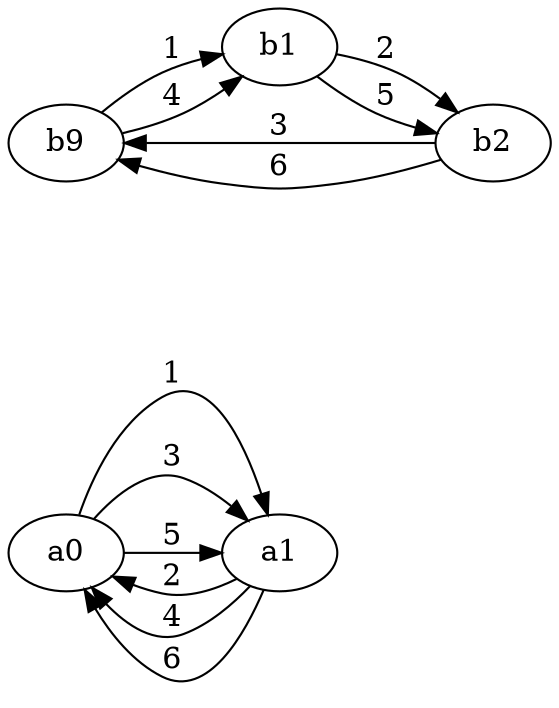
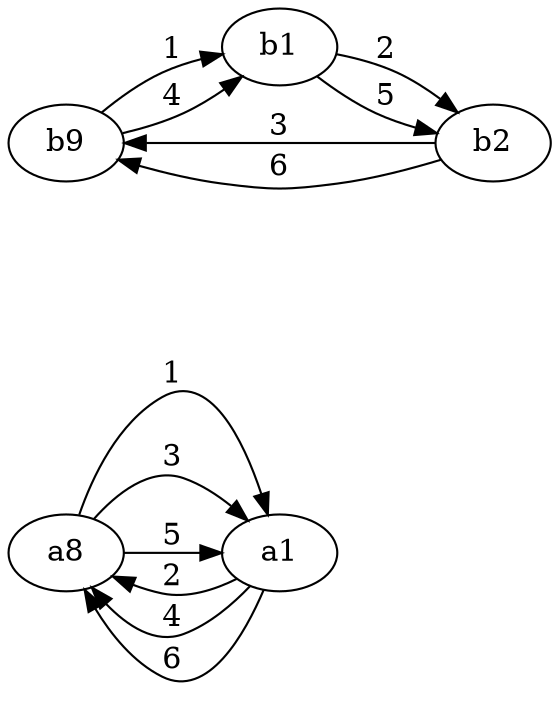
node "a0": label "a0" -> "a8"
